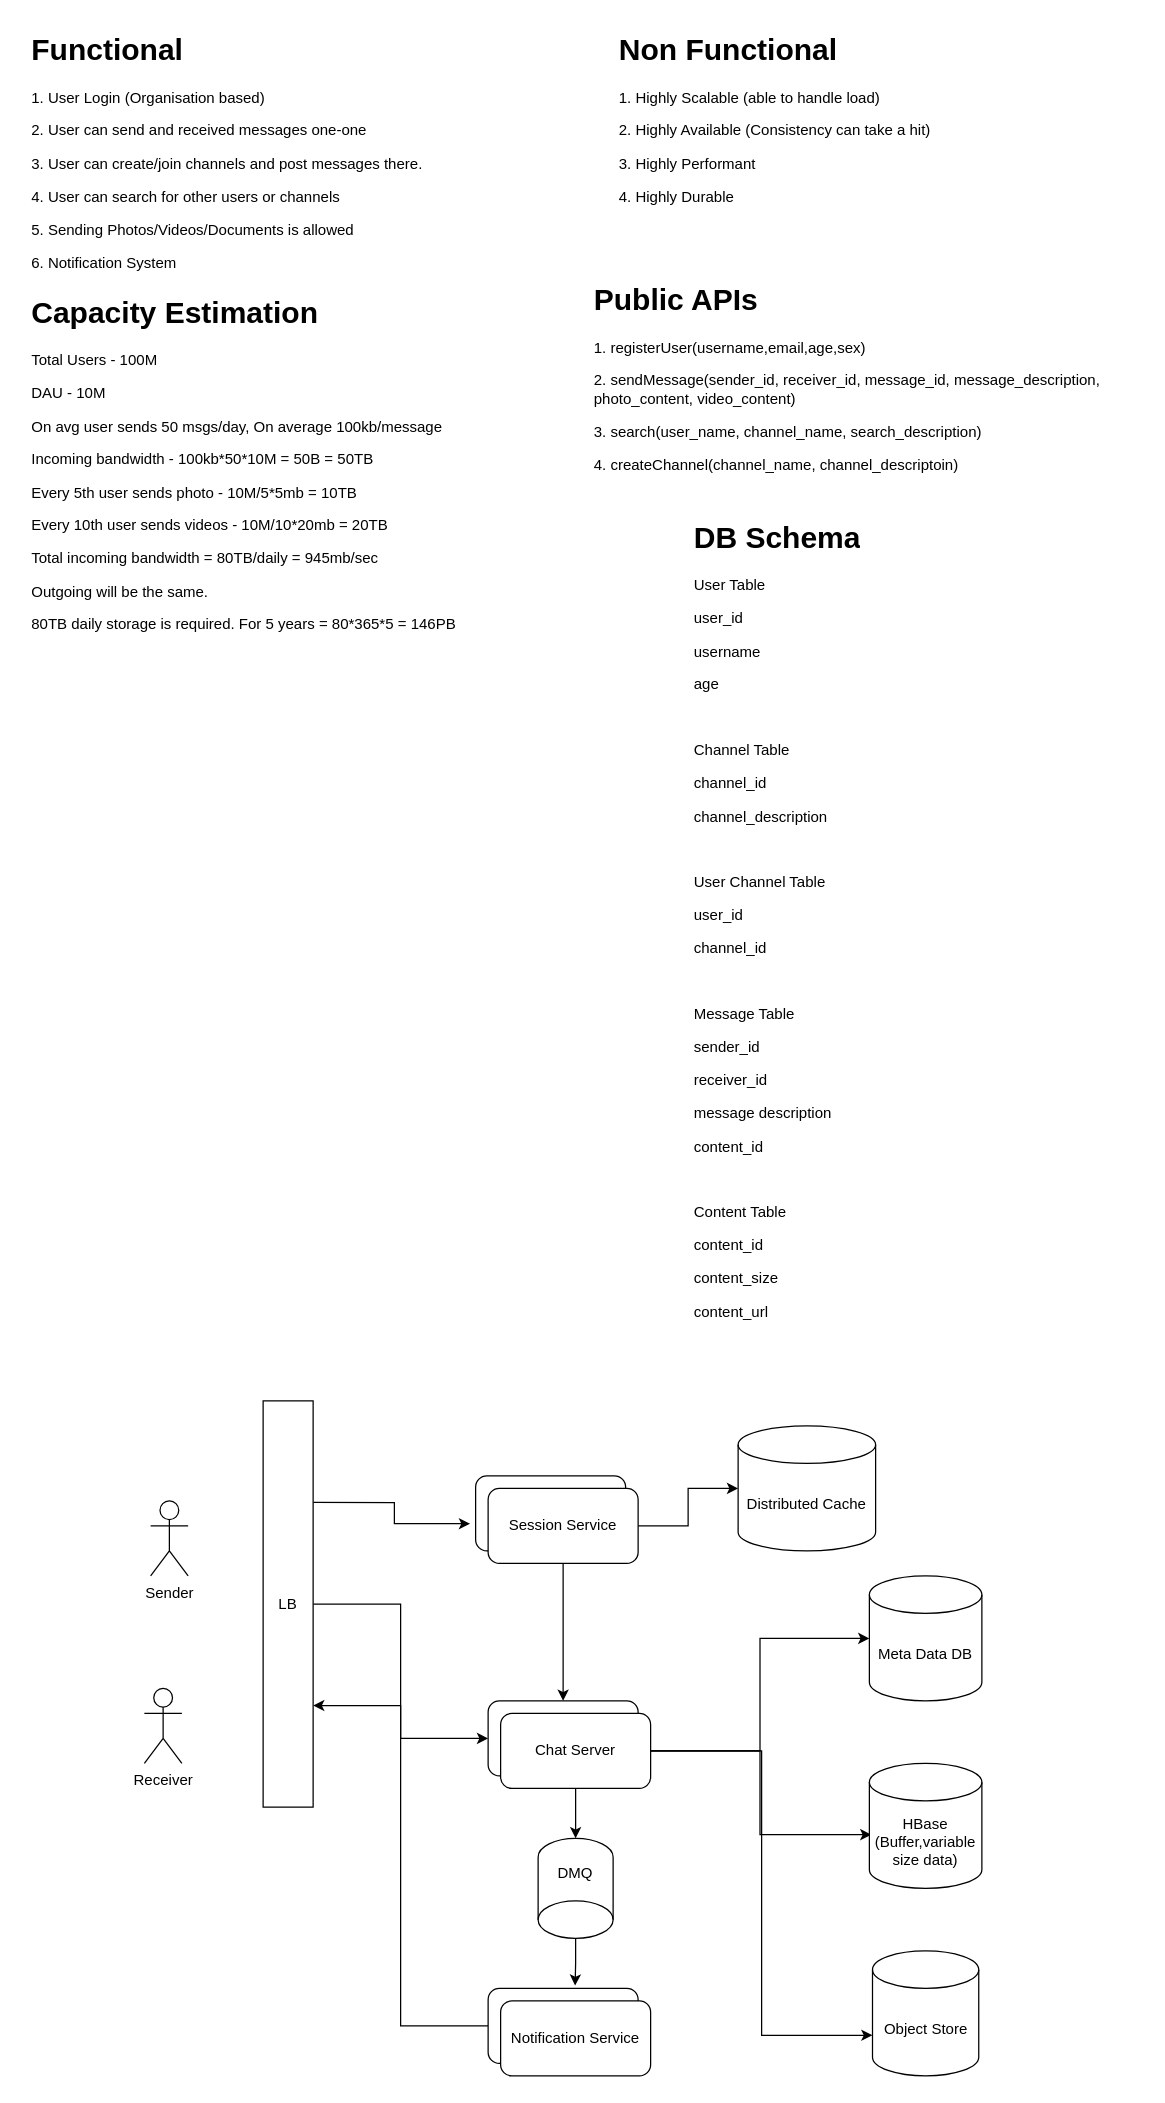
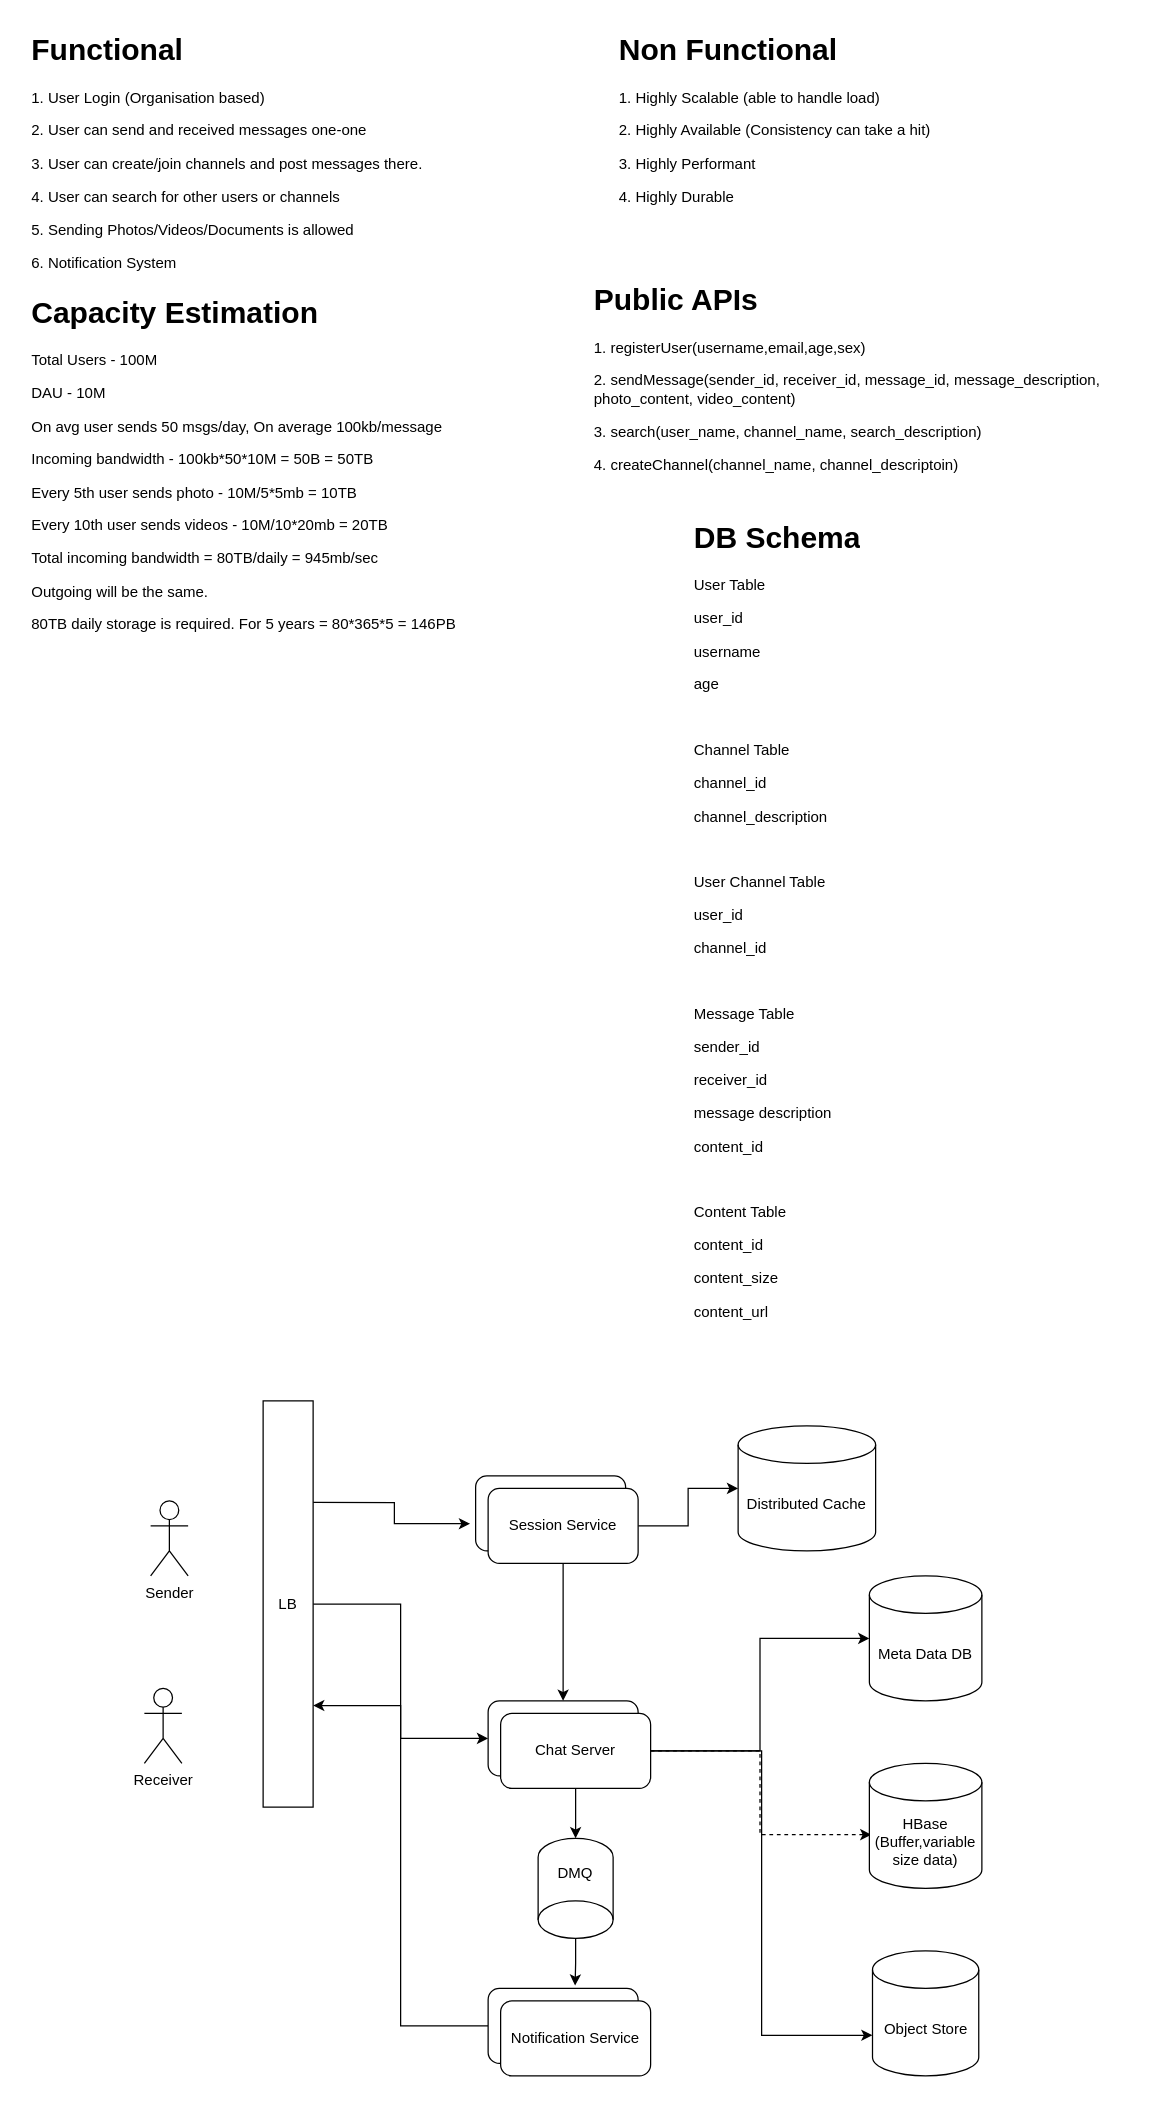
edge "Chat Server" -> "HBase (Buffer,variable size data)": style solid -> dashed
